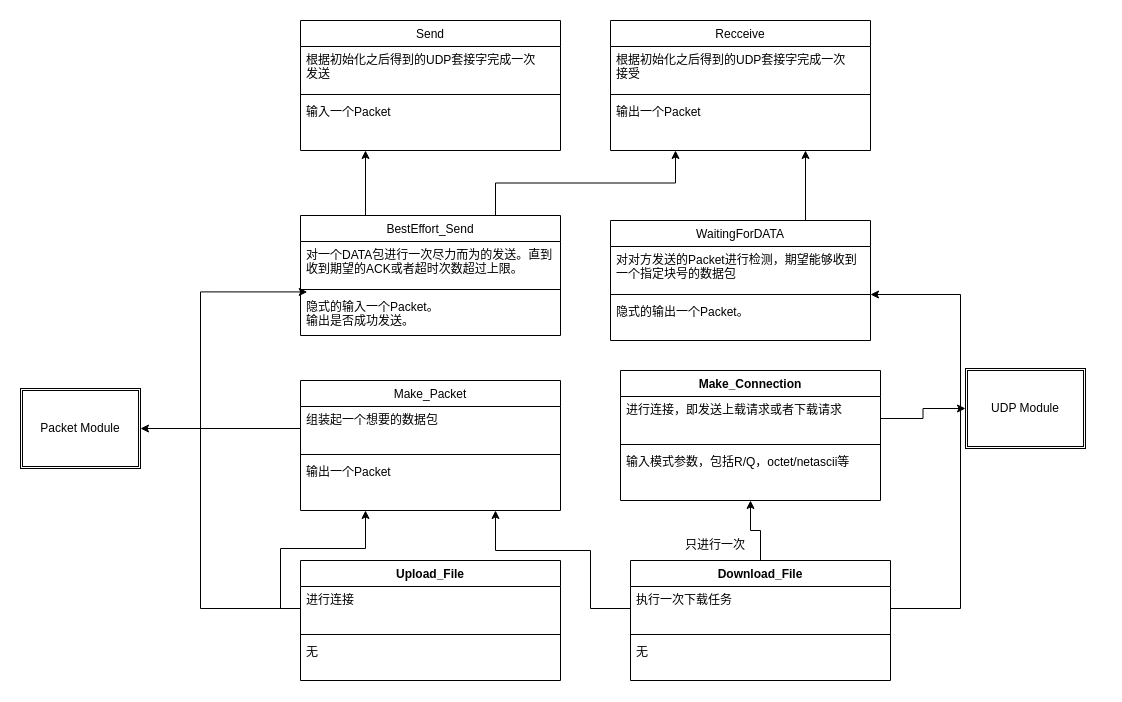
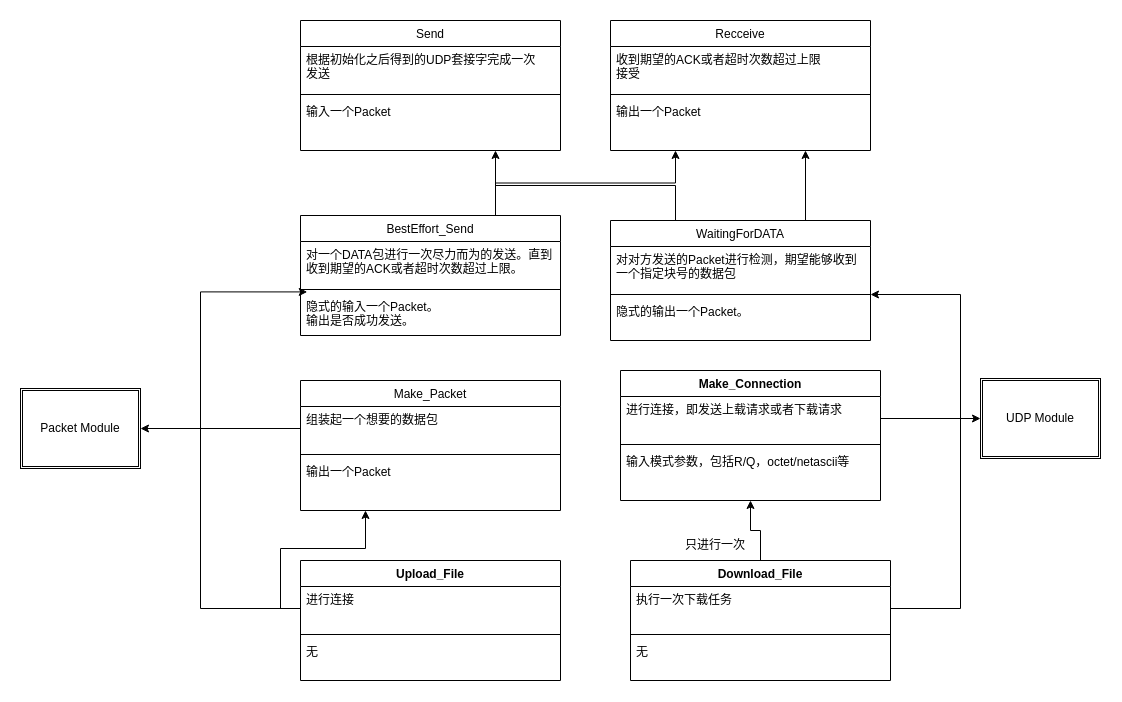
node "根据初始化之后得到的UDP套接字完成一次 接受": label "根据初始化之后得到的UDP套接字完成一次 接受" -> "收到期望的ACK或者超时次数超过上限 接受"
edge "BestEffort_Send" -> "Send": removed
edge "WaitingForDATA" -> "Send": added
node "UDP Module": moved (1026, 409) -> (1041, 419)
edge "执行一次下载任务" -> "Make_Packet": removed
